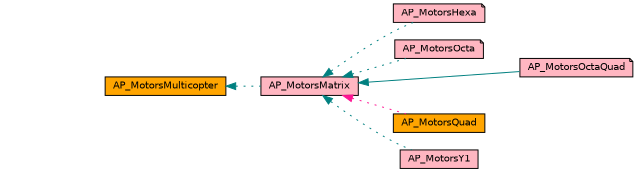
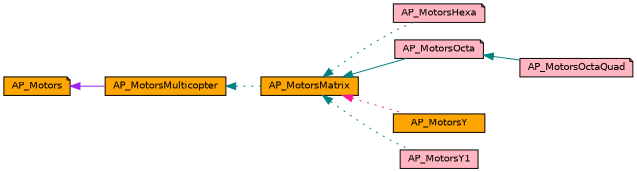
edge "AP_MotorsOcta" -> "AP_MotorsMatrix": style dotted -> solid
edge "AP_MotorsOctaQuad" -> "AP_MotorsMatrix": now "AP_MotorsOctaQuad" -> "AP_MotorsOcta"
node "AP_Motors": added
node "AP_MotorsMatrix": fillcolor lightpink -> orange
node "AP_MotorsQuad": label "AP_MotorsQuad" -> "AP_MotorsY"
